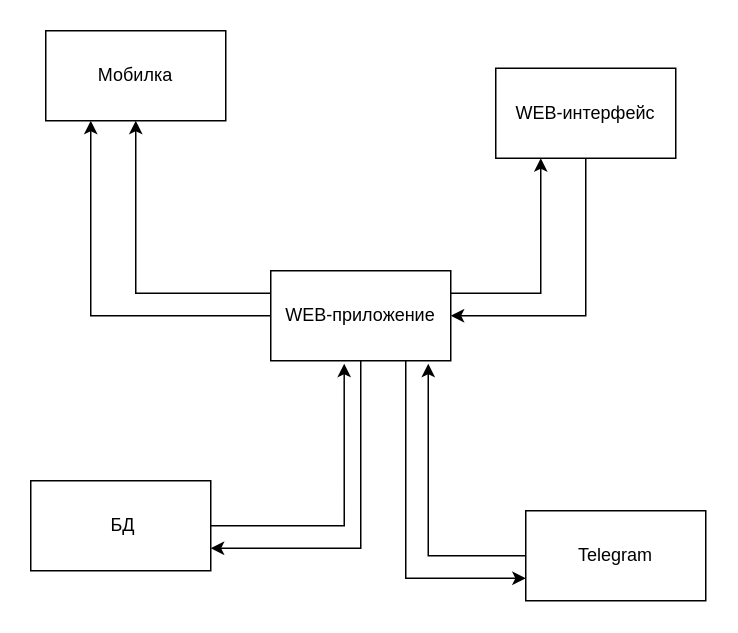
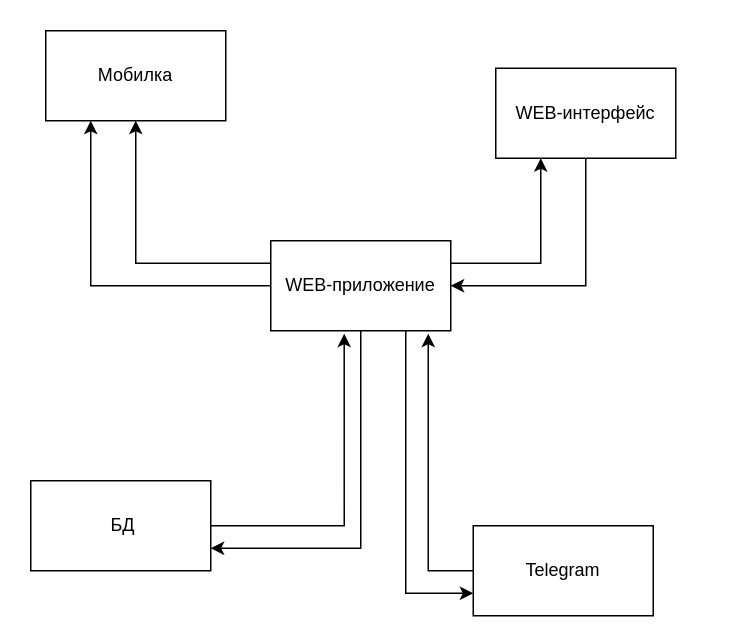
node "WEB-приложение": moved (361, 316) -> (361, 286)
node "Telegram": moved (616, 556) -> (563, 571)
